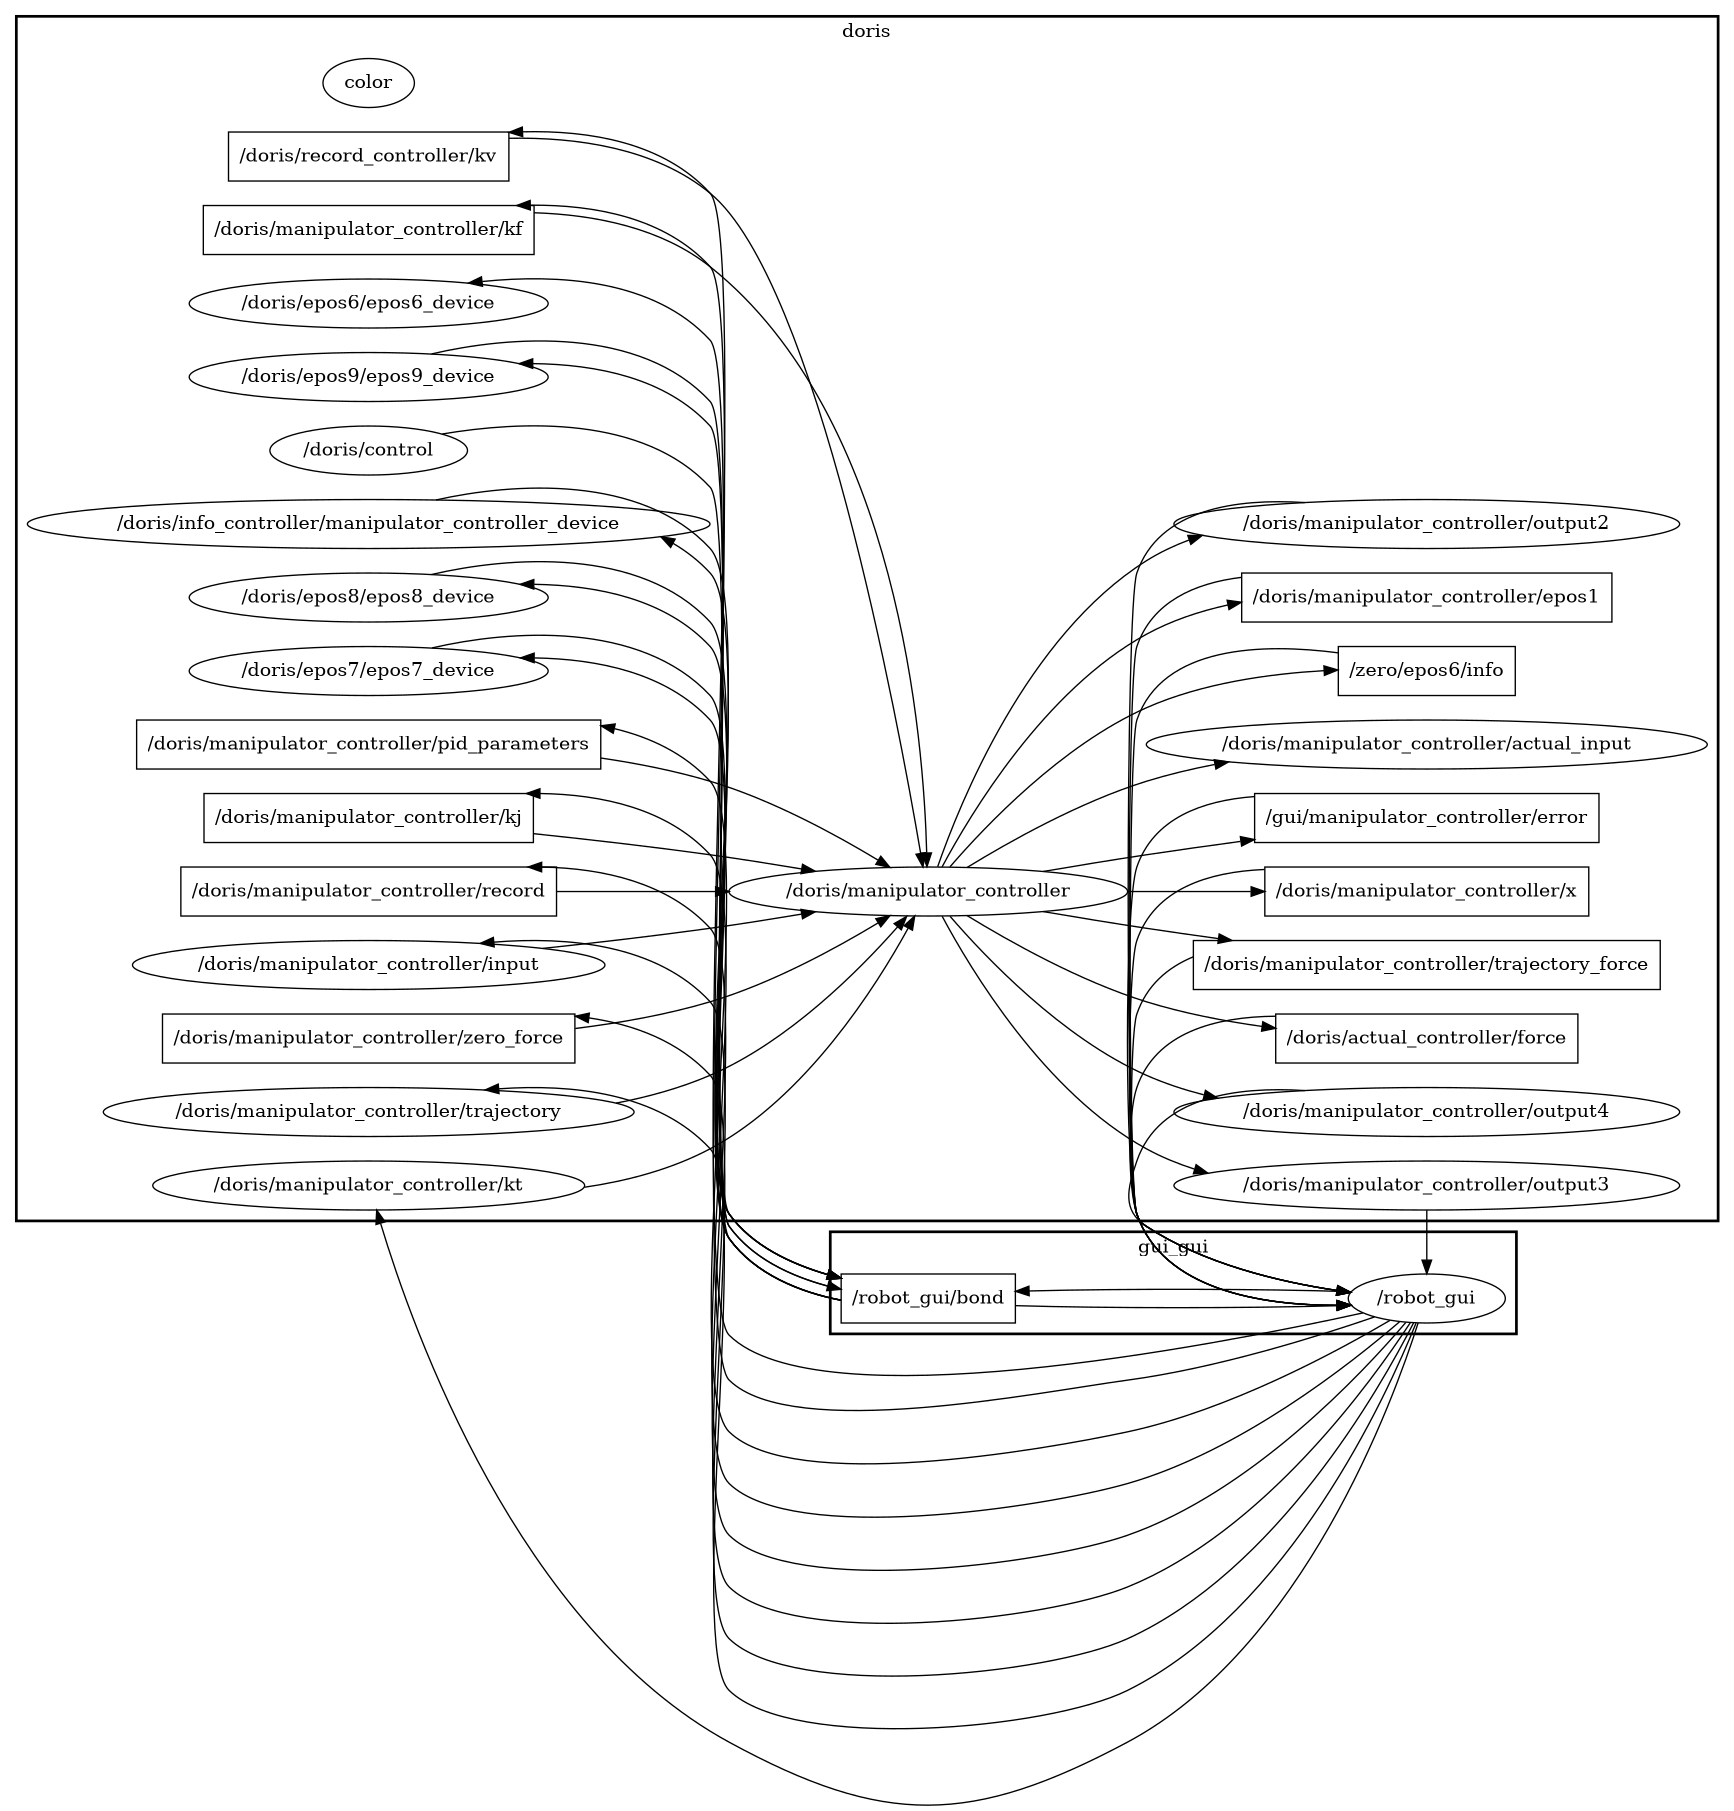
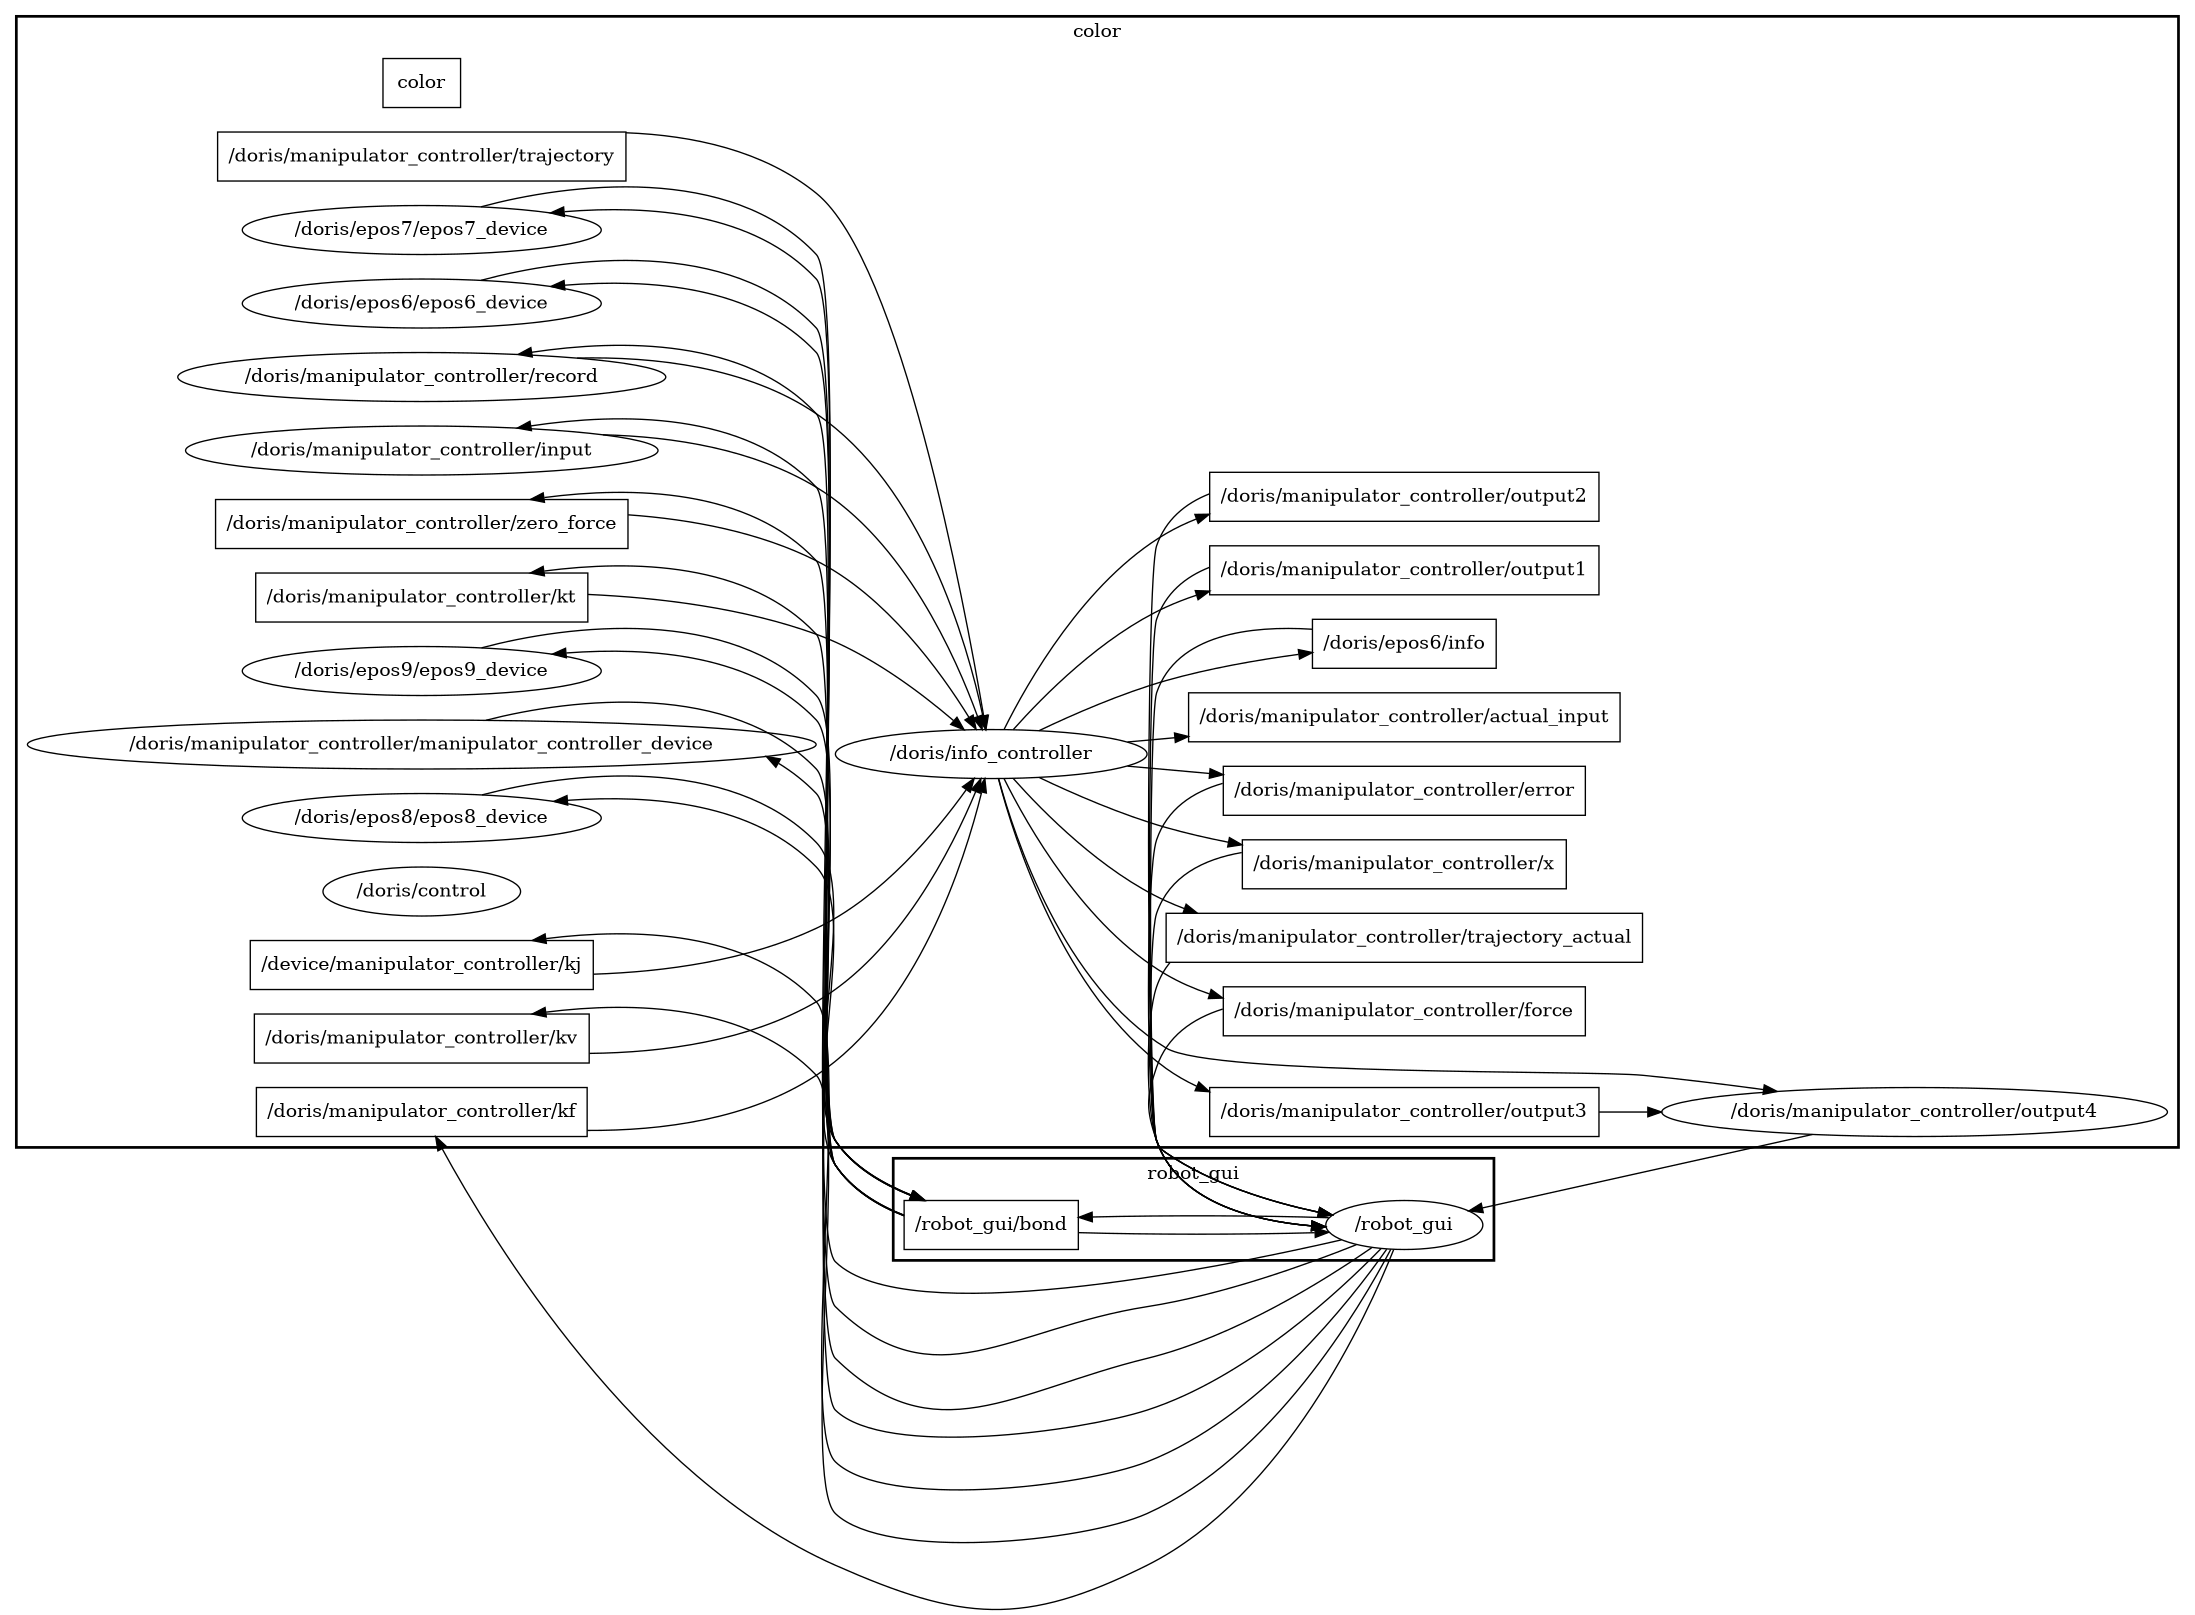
cluster "doris": label "doris" -> "color"
node "color": shape ellipse -> box
node "/doris/record_controller/kv": label "/doris/record_controller/kv" -> "/doris/manipulator_controller/kv"
edge "/doris/control" -> "/robot_gui/bond": now "/doris/epos6/epos6_device" -> "/robot_gui/bond"
node "/doris/info_controller/manipulator_controller_device": label "/doris/info_controller/manipulator_controller_device" -> "/doris/manipulator_controller/manipulator_controller_device"
node "/doris/manipulator_controller/output2": shape ellipse -> box
node "/doris/manipulator_controller/epos1": label "/doris/manipulator_controller/epos1" -> "/doris/manipulator_controller/output1"
node "/zero/epos6/info": label "/zero/epos6/info" -> "/doris/epos6/info"
node "/doris/manipulator_controller/pid_parameters": removed
node "/doris/manipulator_controller/actual_input": shape ellipse -> box
node "/doris/manipulator_controller/kj": label "/doris/manipulator_controller/kj" -> "/device/manipulator_controller/kj"
node "/gui/manipulator_controller/error": label "/gui/manipulator_controller/error" -> "/doris/manipulator_controller/error"
node "/doris/manipulator_controller/record": shape box -> ellipse
node "/doris/manipulator_controller": label "/doris/manipulator_controller" -> "/doris/info_controller"
node "/doris/manipulator_controller/trajectory_force": label "/doris/manipulator_controller/trajectory_force" -> "/doris/manipulator_controller/trajectory_actual"
node "/doris/actual_controller/force": label "/doris/actual_controller/force" -> "/doris/manipulator_controller/force"
node "/doris/manipulator_controller/trajectory": shape ellipse -> box
node "/doris/manipulator_controller/kt": shape ellipse -> box
node "/doris/manipulator_controller/output3": shape ellipse -> box
edge "/doris/manipulator_controller/output3" -> "/robot_gui": now "/doris/manipulator_controller/output3" -> "/doris/manipulator_controller/output4"
cluster "gui_gui": label "gui_gui" -> "robot_gui"
edge "/robot_gui" -> "/doris/manipulator_controller/trajectory": removed
